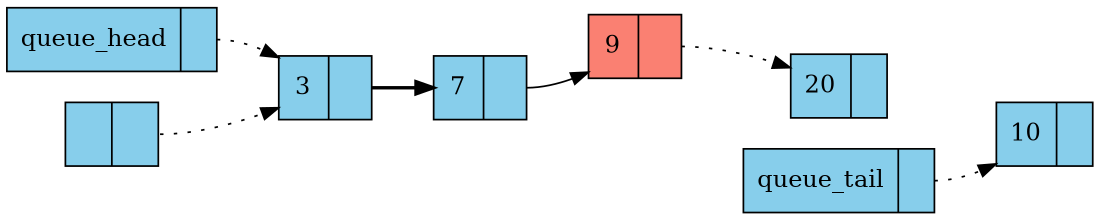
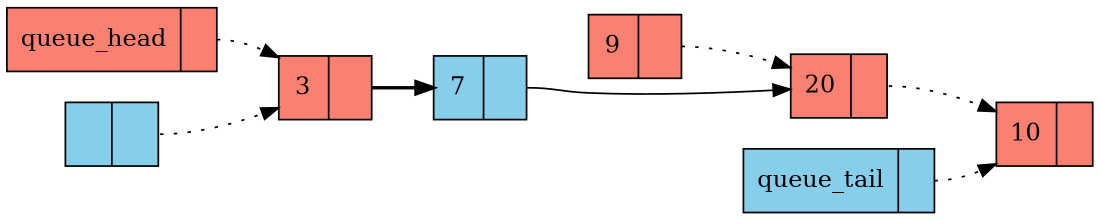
node "queue_head": fillcolor skyblue -> salmon
edge "7" -> "9": now "7" -> "20"
node "20": fillcolor skyblue -> salmon
node "3": fillcolor skyblue -> salmon
edge "20" -> "10": added
node "10": fillcolor skyblue -> salmon
